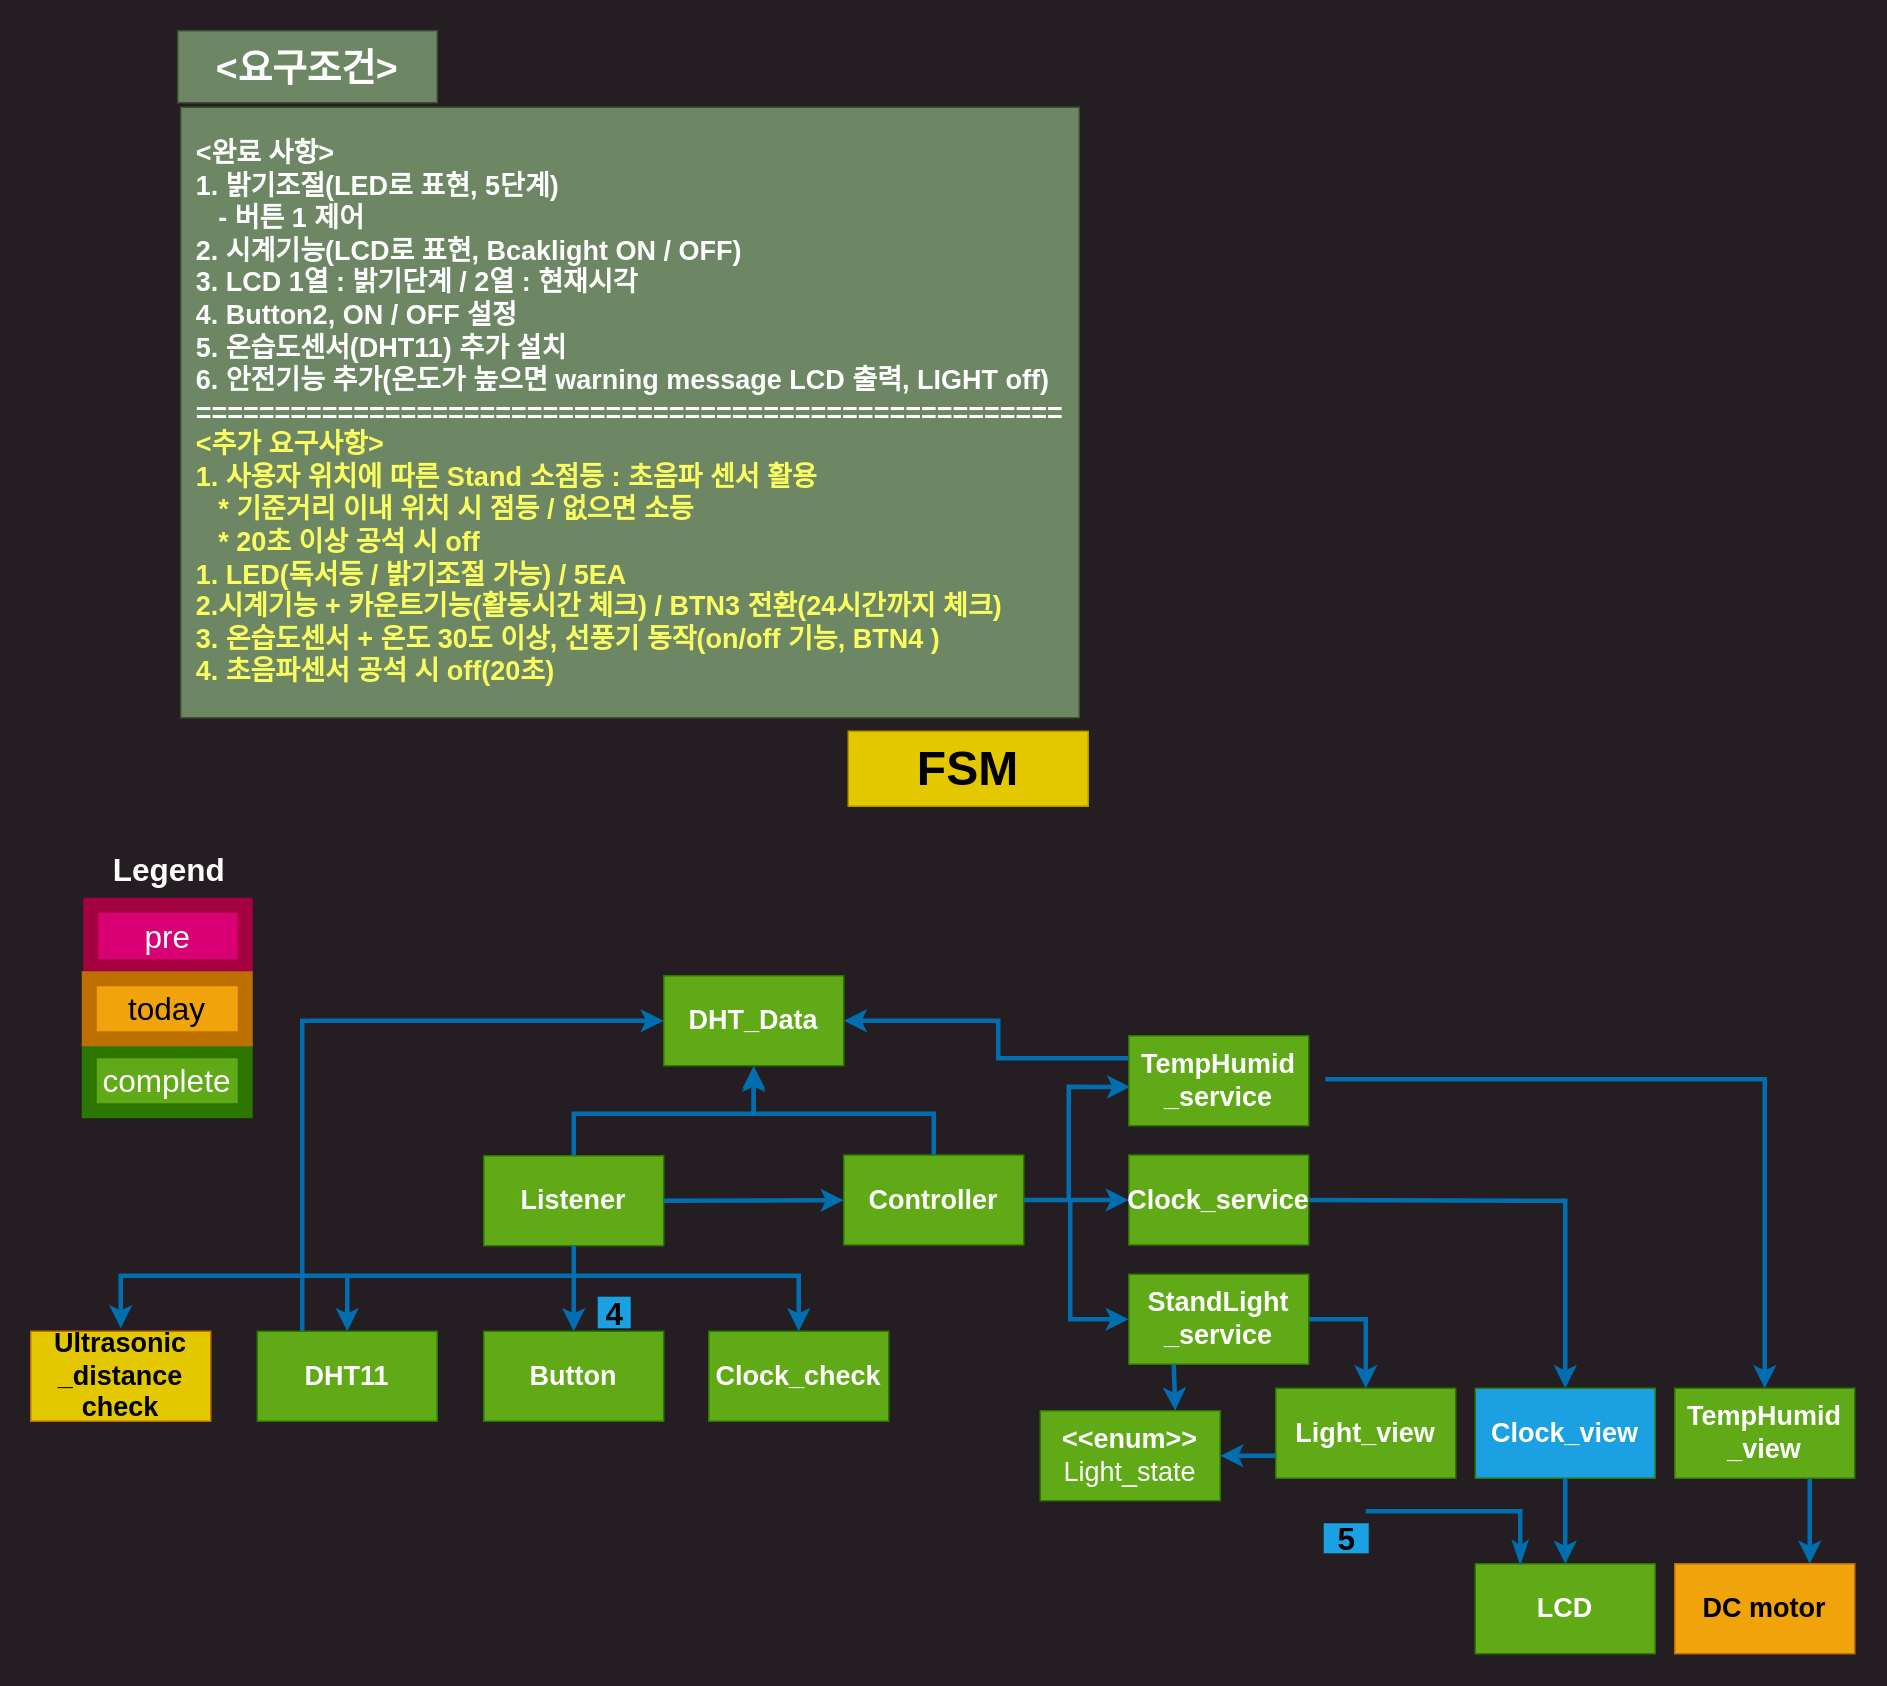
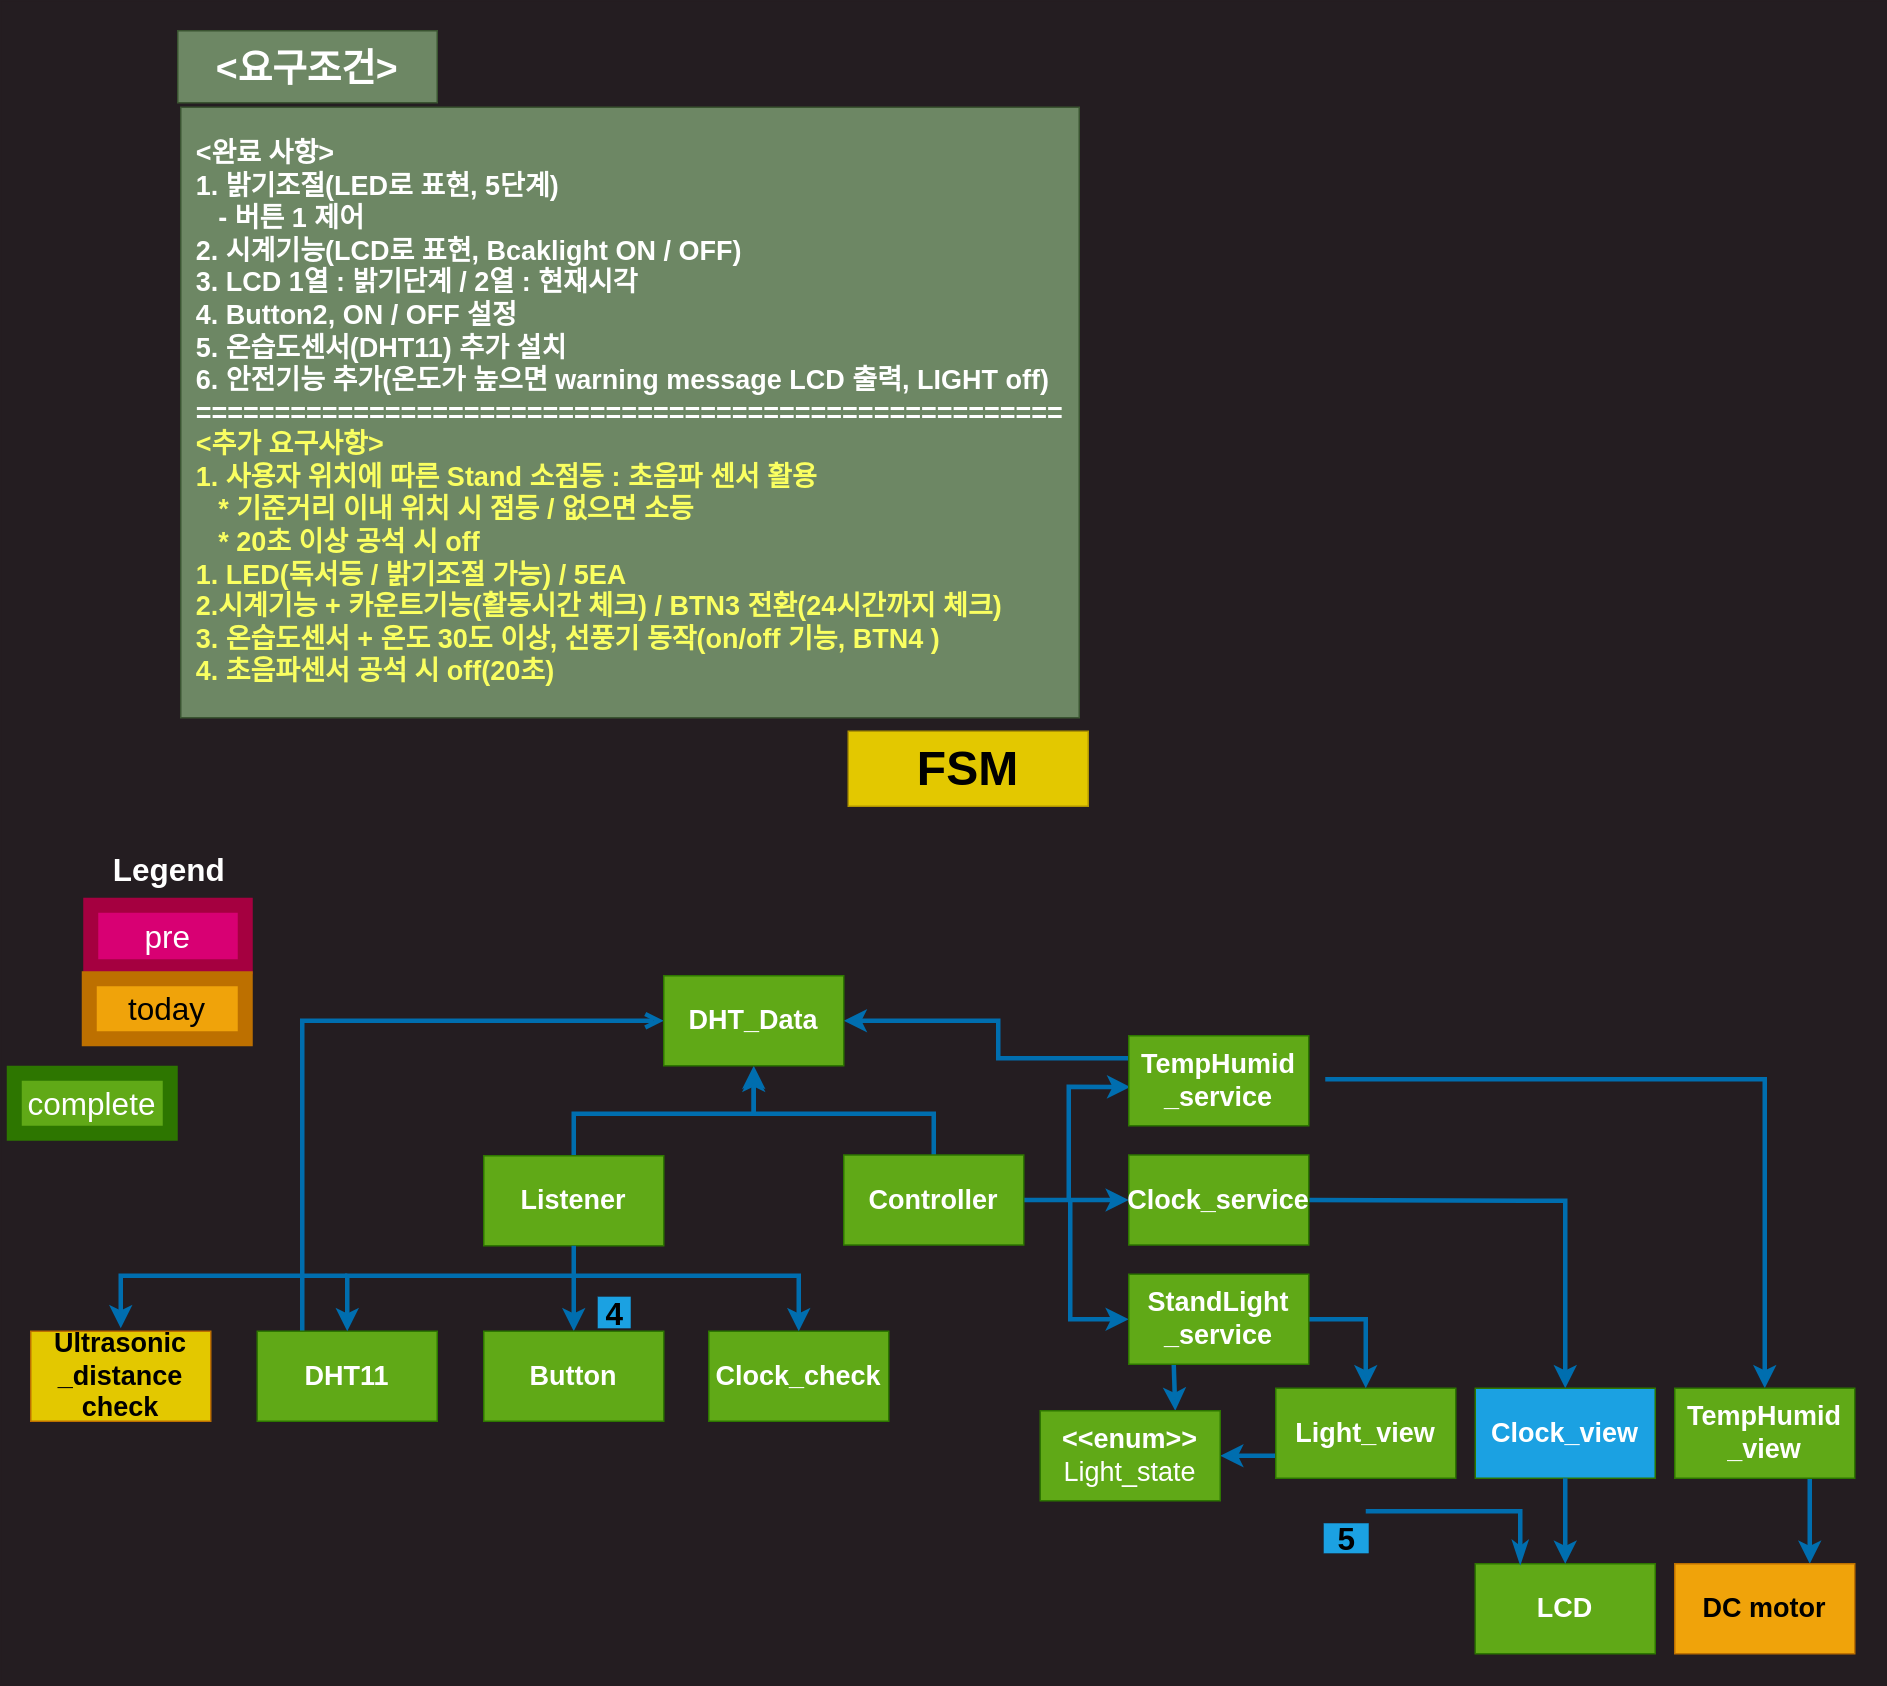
edge "DHT11" -> "DHT_Data": arrowhead classic -> open
node "complete": moved (167, 1081) -> (92, 1103)
edge "Listener" -> "Controller": removed
